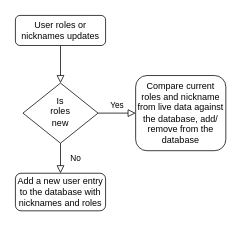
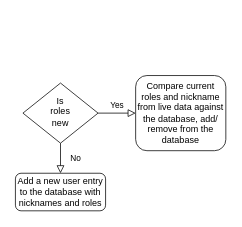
node "User roles or nicknames updates": removed
edge "User roles or nicknames updates" -> "Is roles new": removed
